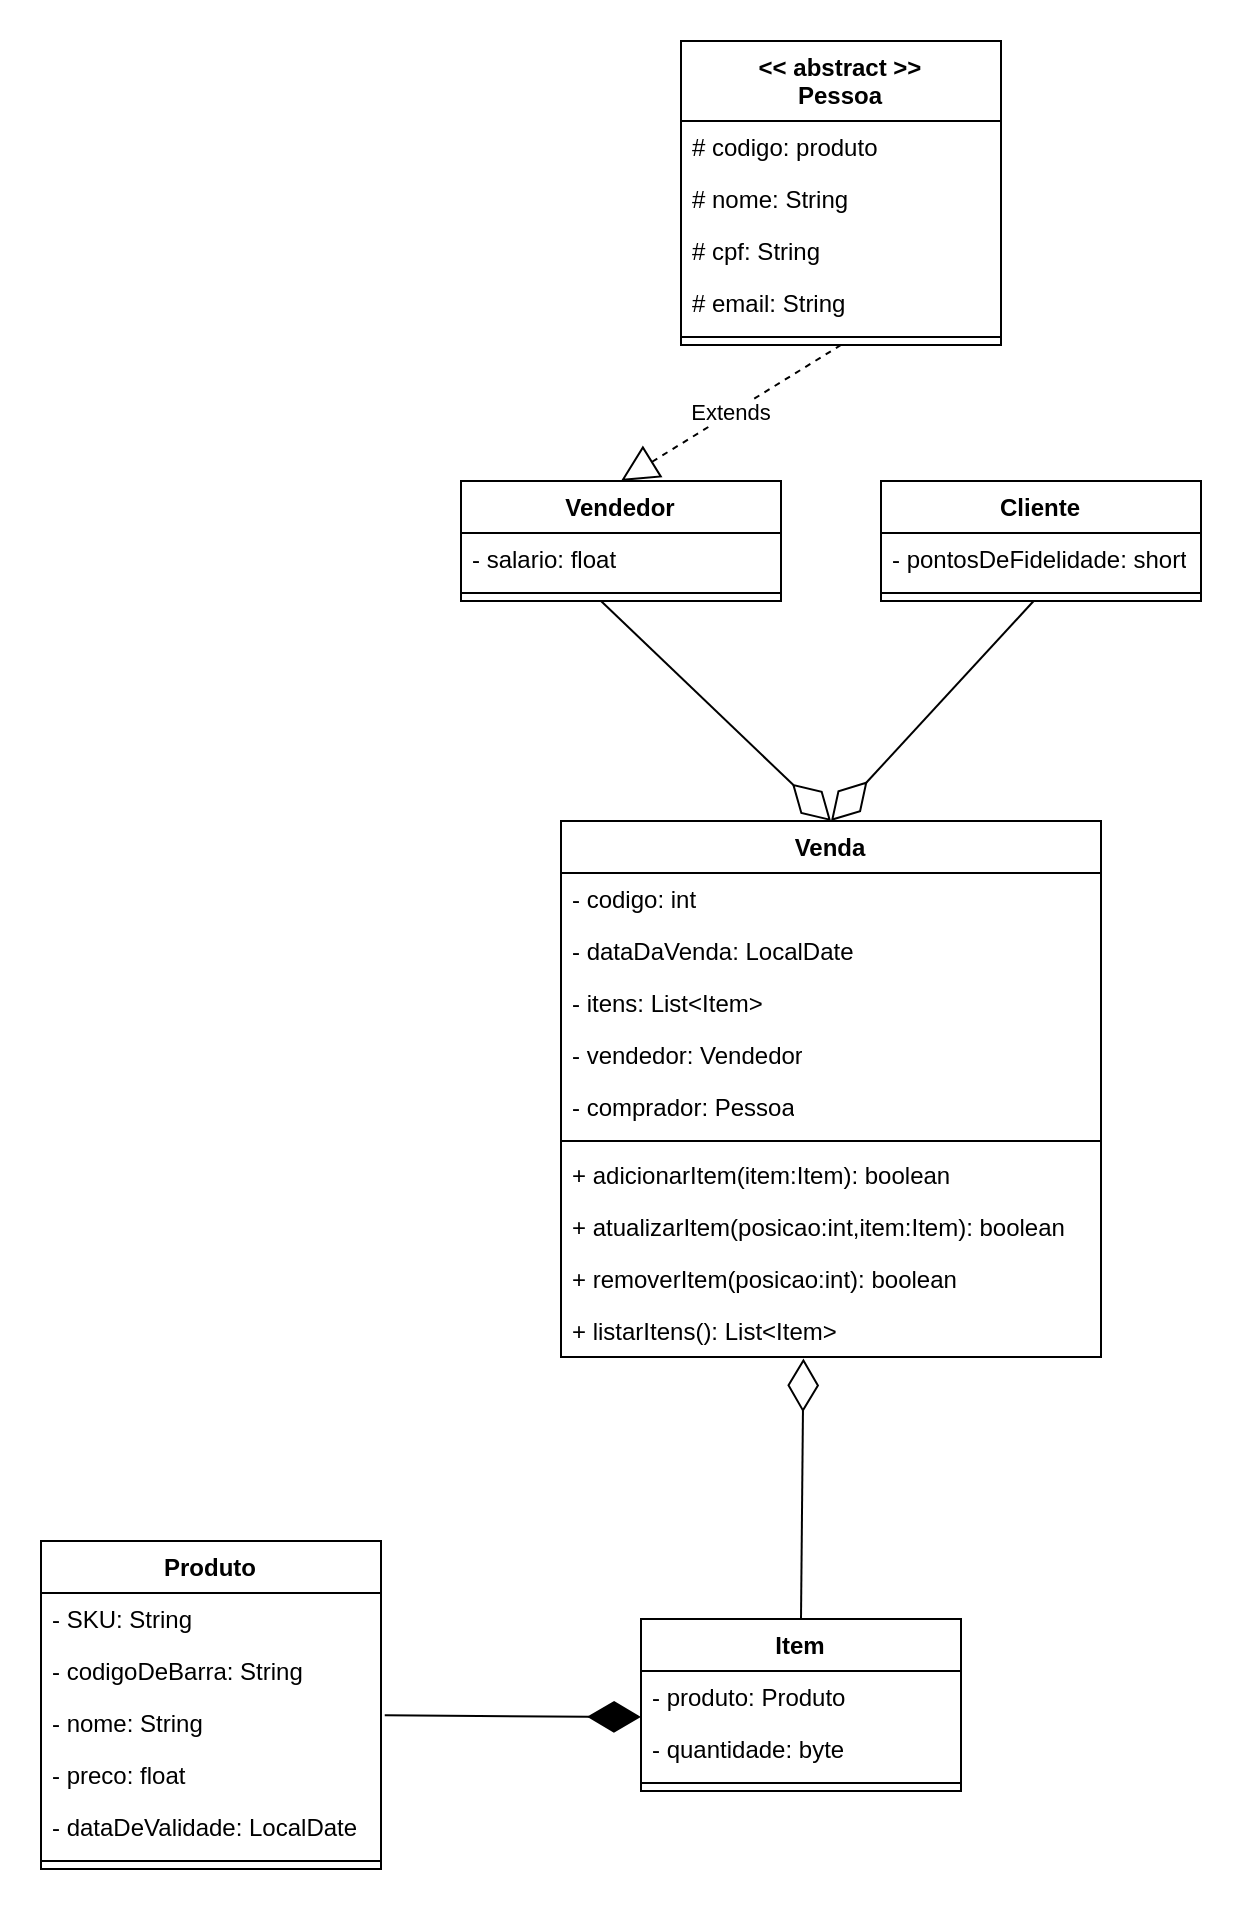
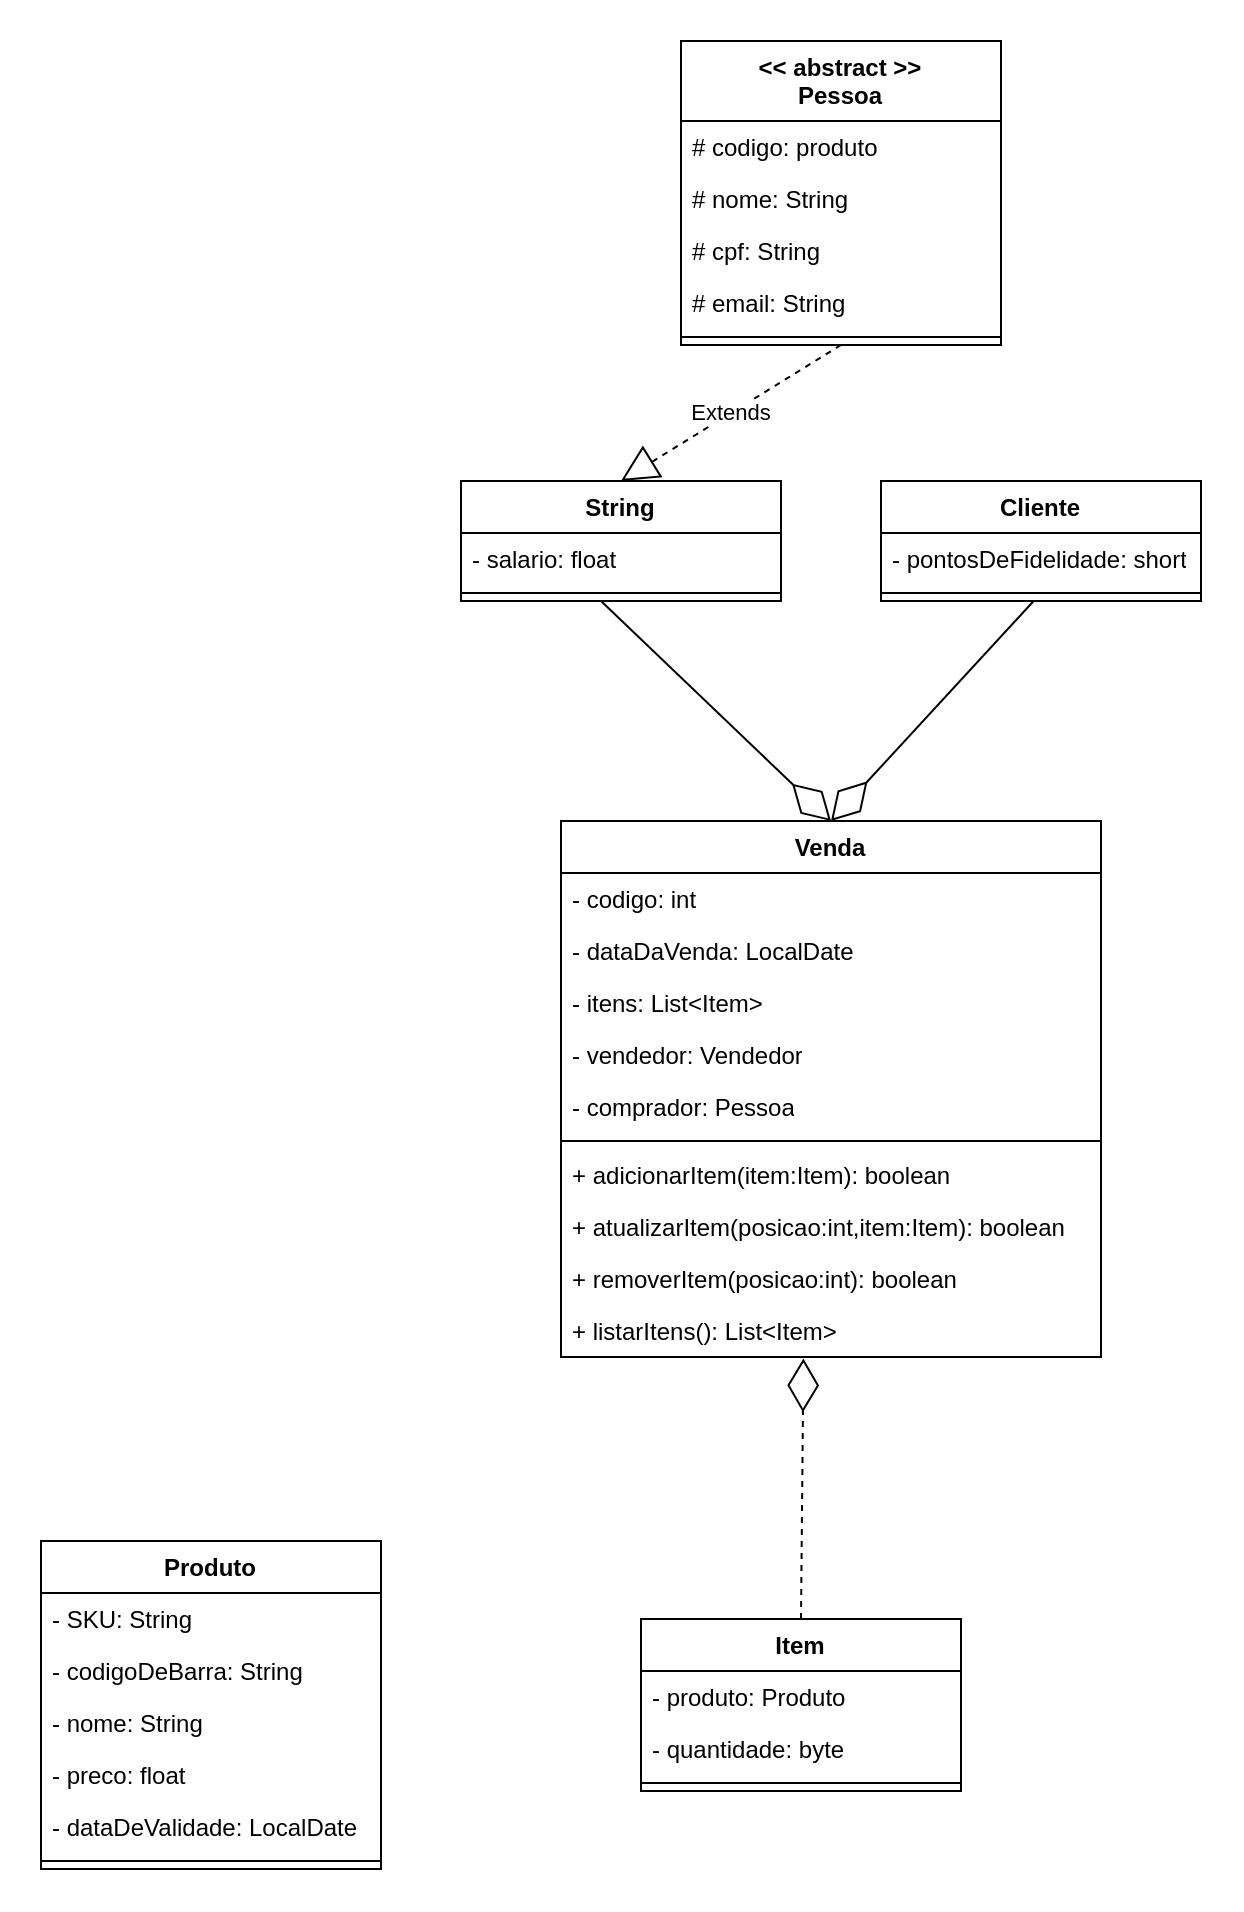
node "Vendedor": label "Vendedor" -> "String"
edge "Item" -> "+ listarItens(): List<Item>": style solid -> dashed
edge "- nome: String" -> "- produto: Produto": removed
